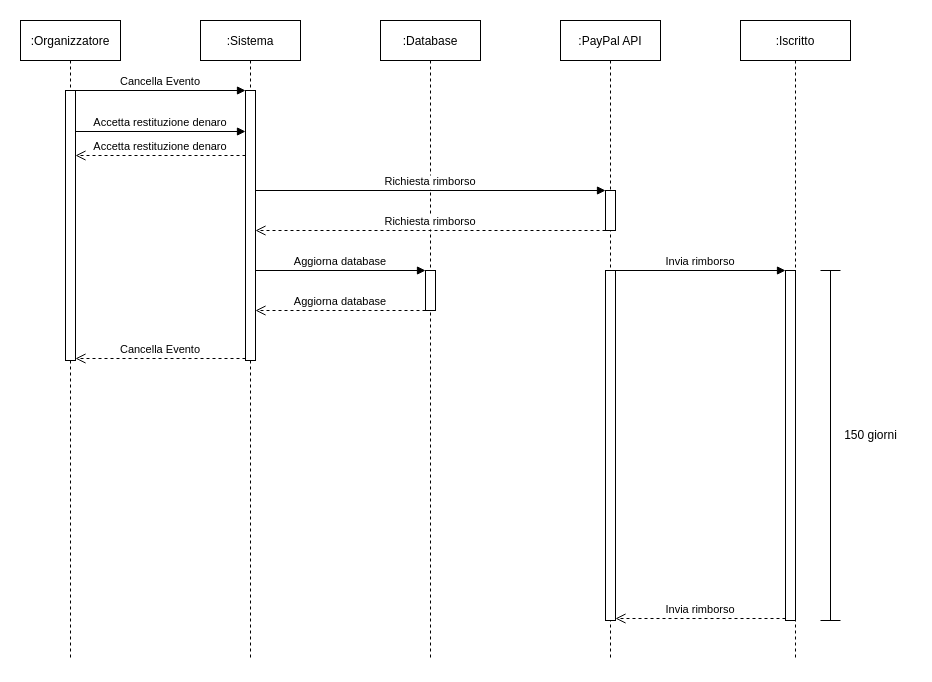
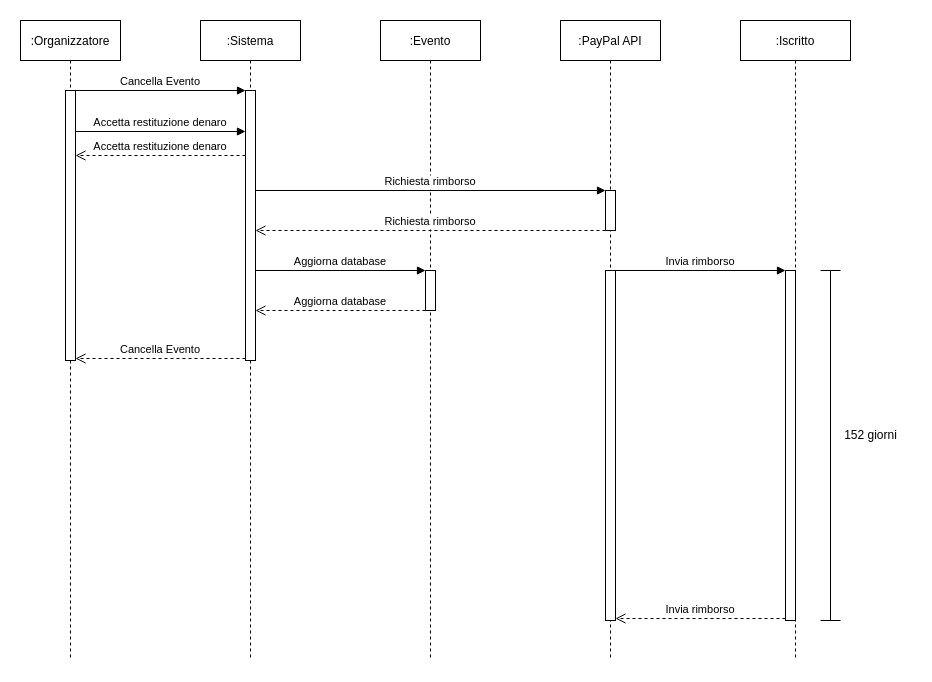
node ":Database": label ":Database" -> ":Evento"
node "150 giorni": label "150 giorni" -> "152 giorni"
